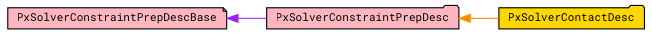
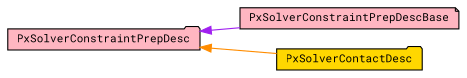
edge "PxSolverConstraintPrepDesc" -> "PxSolverConstraintPrepDescBase": reversed
